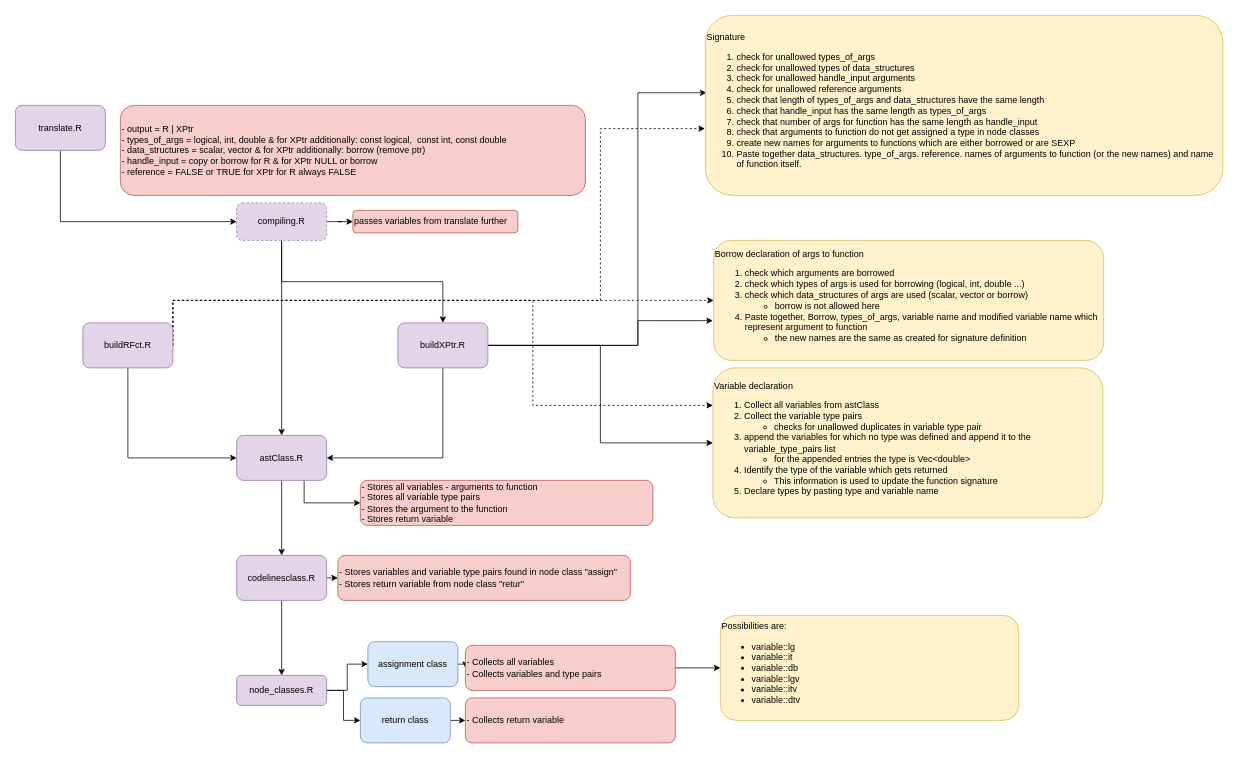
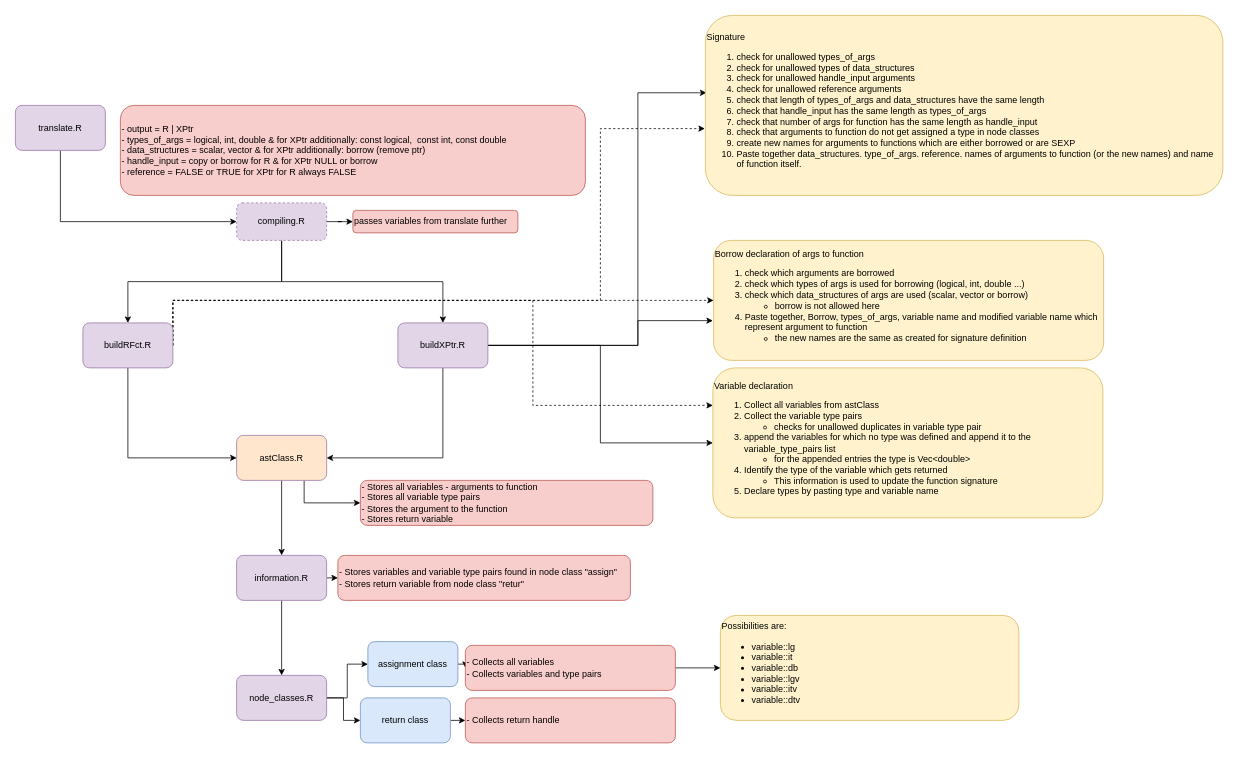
edge "compiling.R" -> "astClass.R": now "compiling.R" -> "buildRFct.R"
node "astClass.R": fillcolor #e1d5e7 -> #ffe6cc
node "codelinesclass.R": label "codelinesclass.R" -> "information.R"
node "node_classes.R": size 90x30 -> 90x45
node "- Collects return variable": label "- Collects return variable" -> "- Collects return handle"
